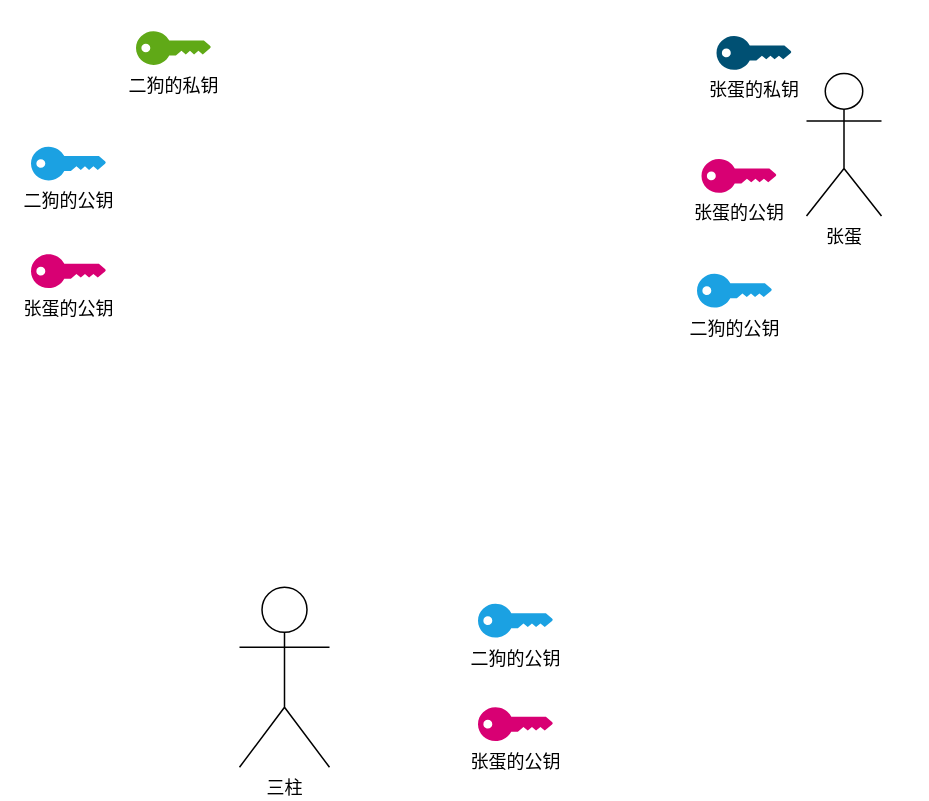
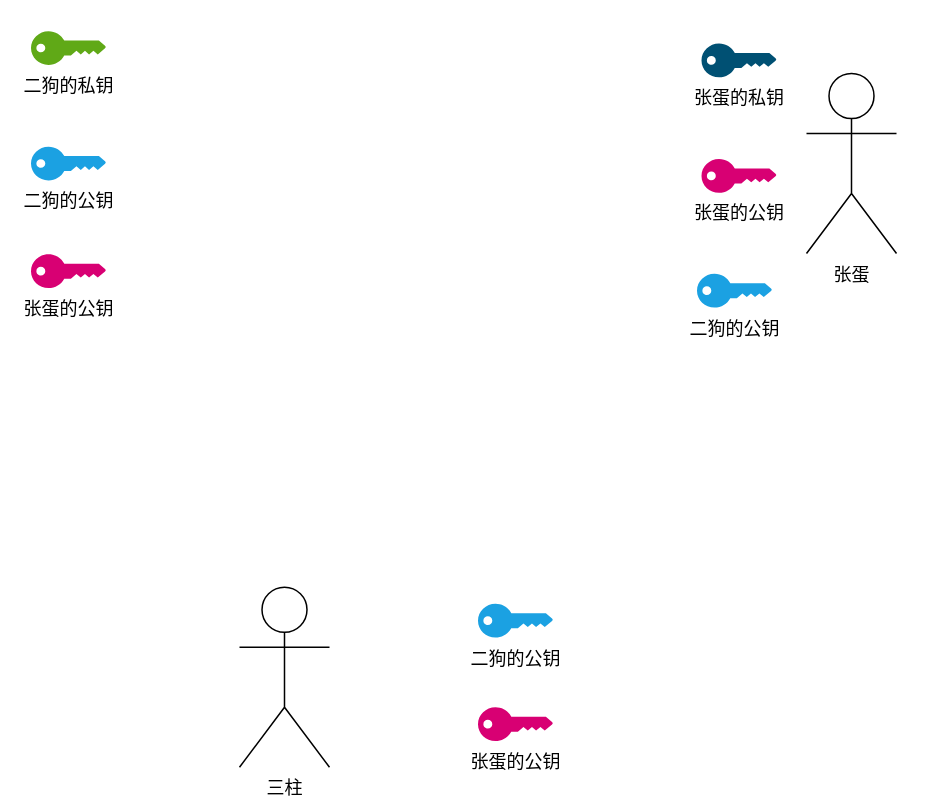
node "二狗的私钥": moved (173, 48) -> (68, 48)
node "张蛋的私钥": moved (754, 53) -> (739, 60)
node "张蛋": size 75x143 -> 90x180
